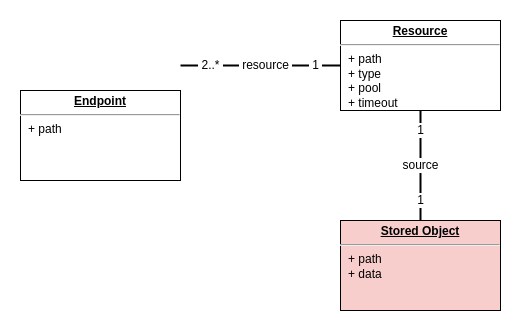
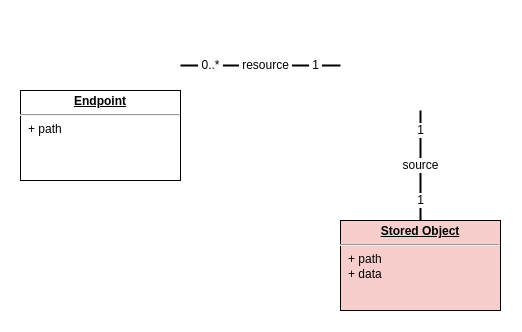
node "2..*": label "2..*" -> "0..*"
node "Resource + path + type + pool + timeout": removed
